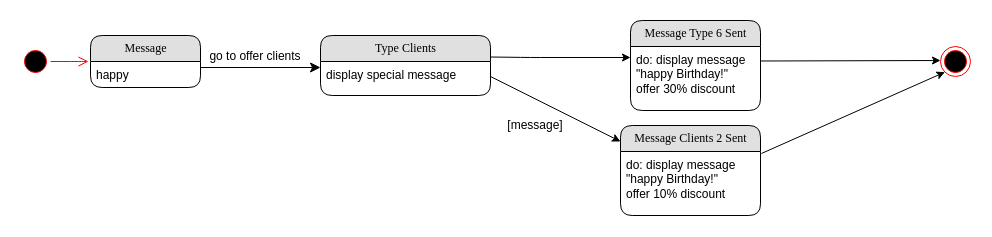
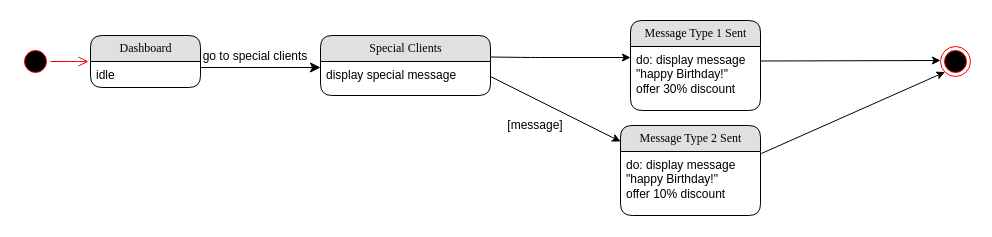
node "Message Type 6 Sent": label "Message Type 6 Sent" -> "Message Type 1 Sent"
node "Message": label "Message" -> "Dashboard"
node "Type Clients": label "Type Clients" -> "Special Clients"
node "go to offer clients": label "go to offer clients" -> "go to special clients"
node "happy": label "happy" -> "idle"
node "Message Clients 2 Sent": label "Message Clients 2 Sent" -> "Message Type 2 Sent"
